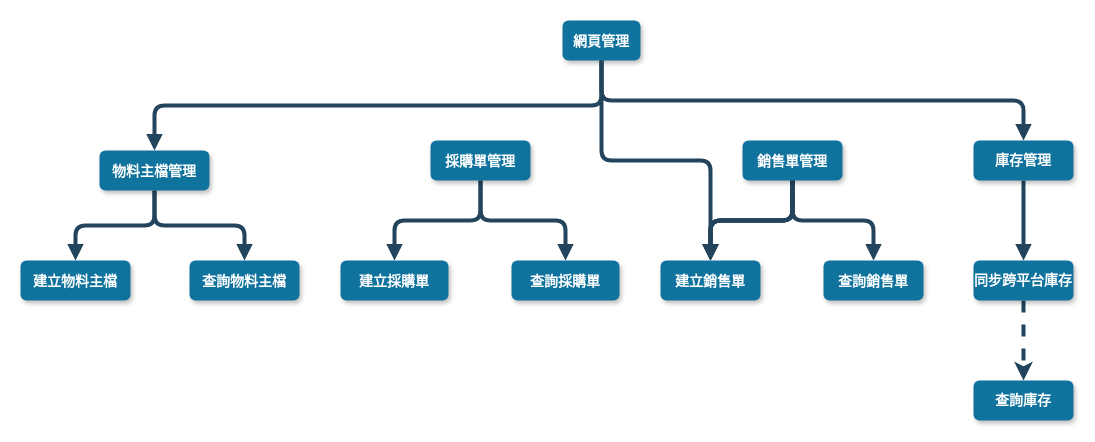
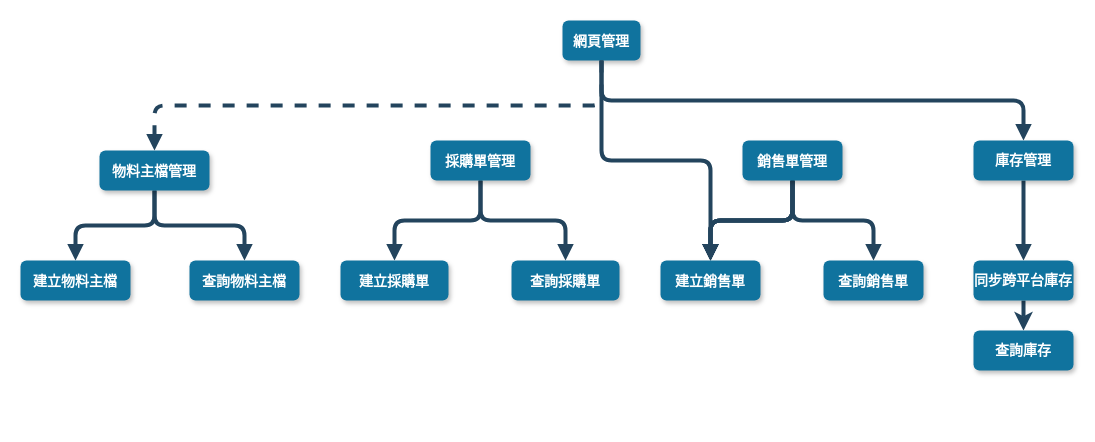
edge "網頁管理" -> "物料主檔管理": style solid -> dashed
node "查詢庫存": moved (1024, 401) -> (1024, 351)
